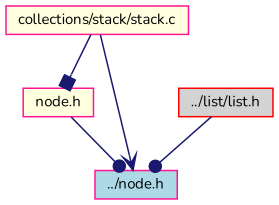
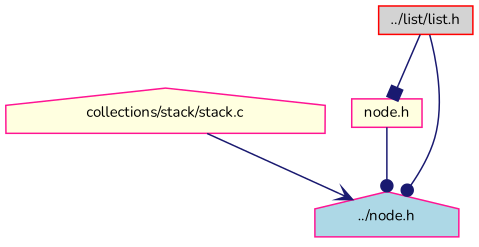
node "collections/stack/stack.c": shape box -> house
edge "collections/stack/stack.c" -> "node.h": now "../list/list.h" -> "node.h"
node "../node.h": shape box -> house
